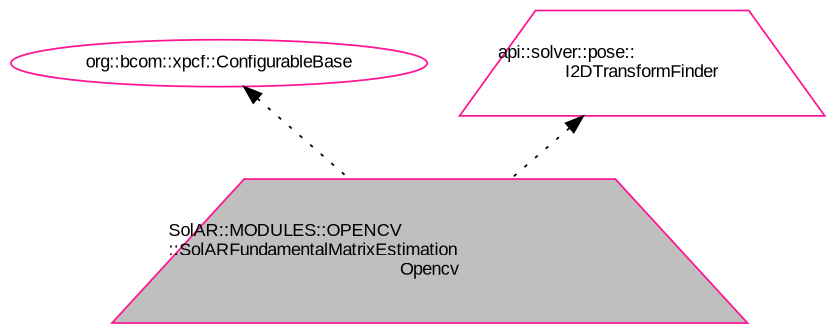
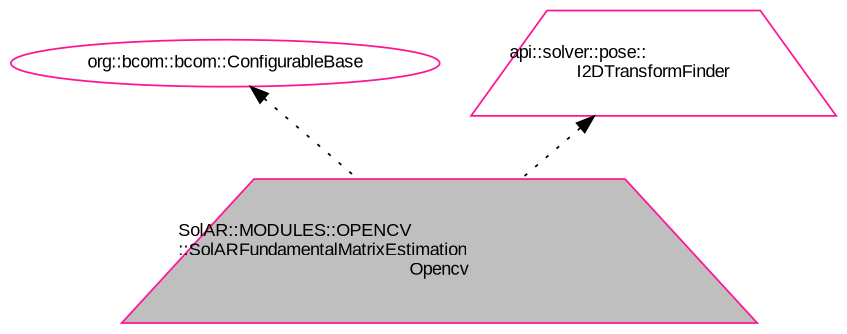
node "org::bcom::xpcf::ConfigurableBase": label "org::bcom::xpcf::ConfigurableBase" -> "org::bcom::bcom::ConfigurableBase"
